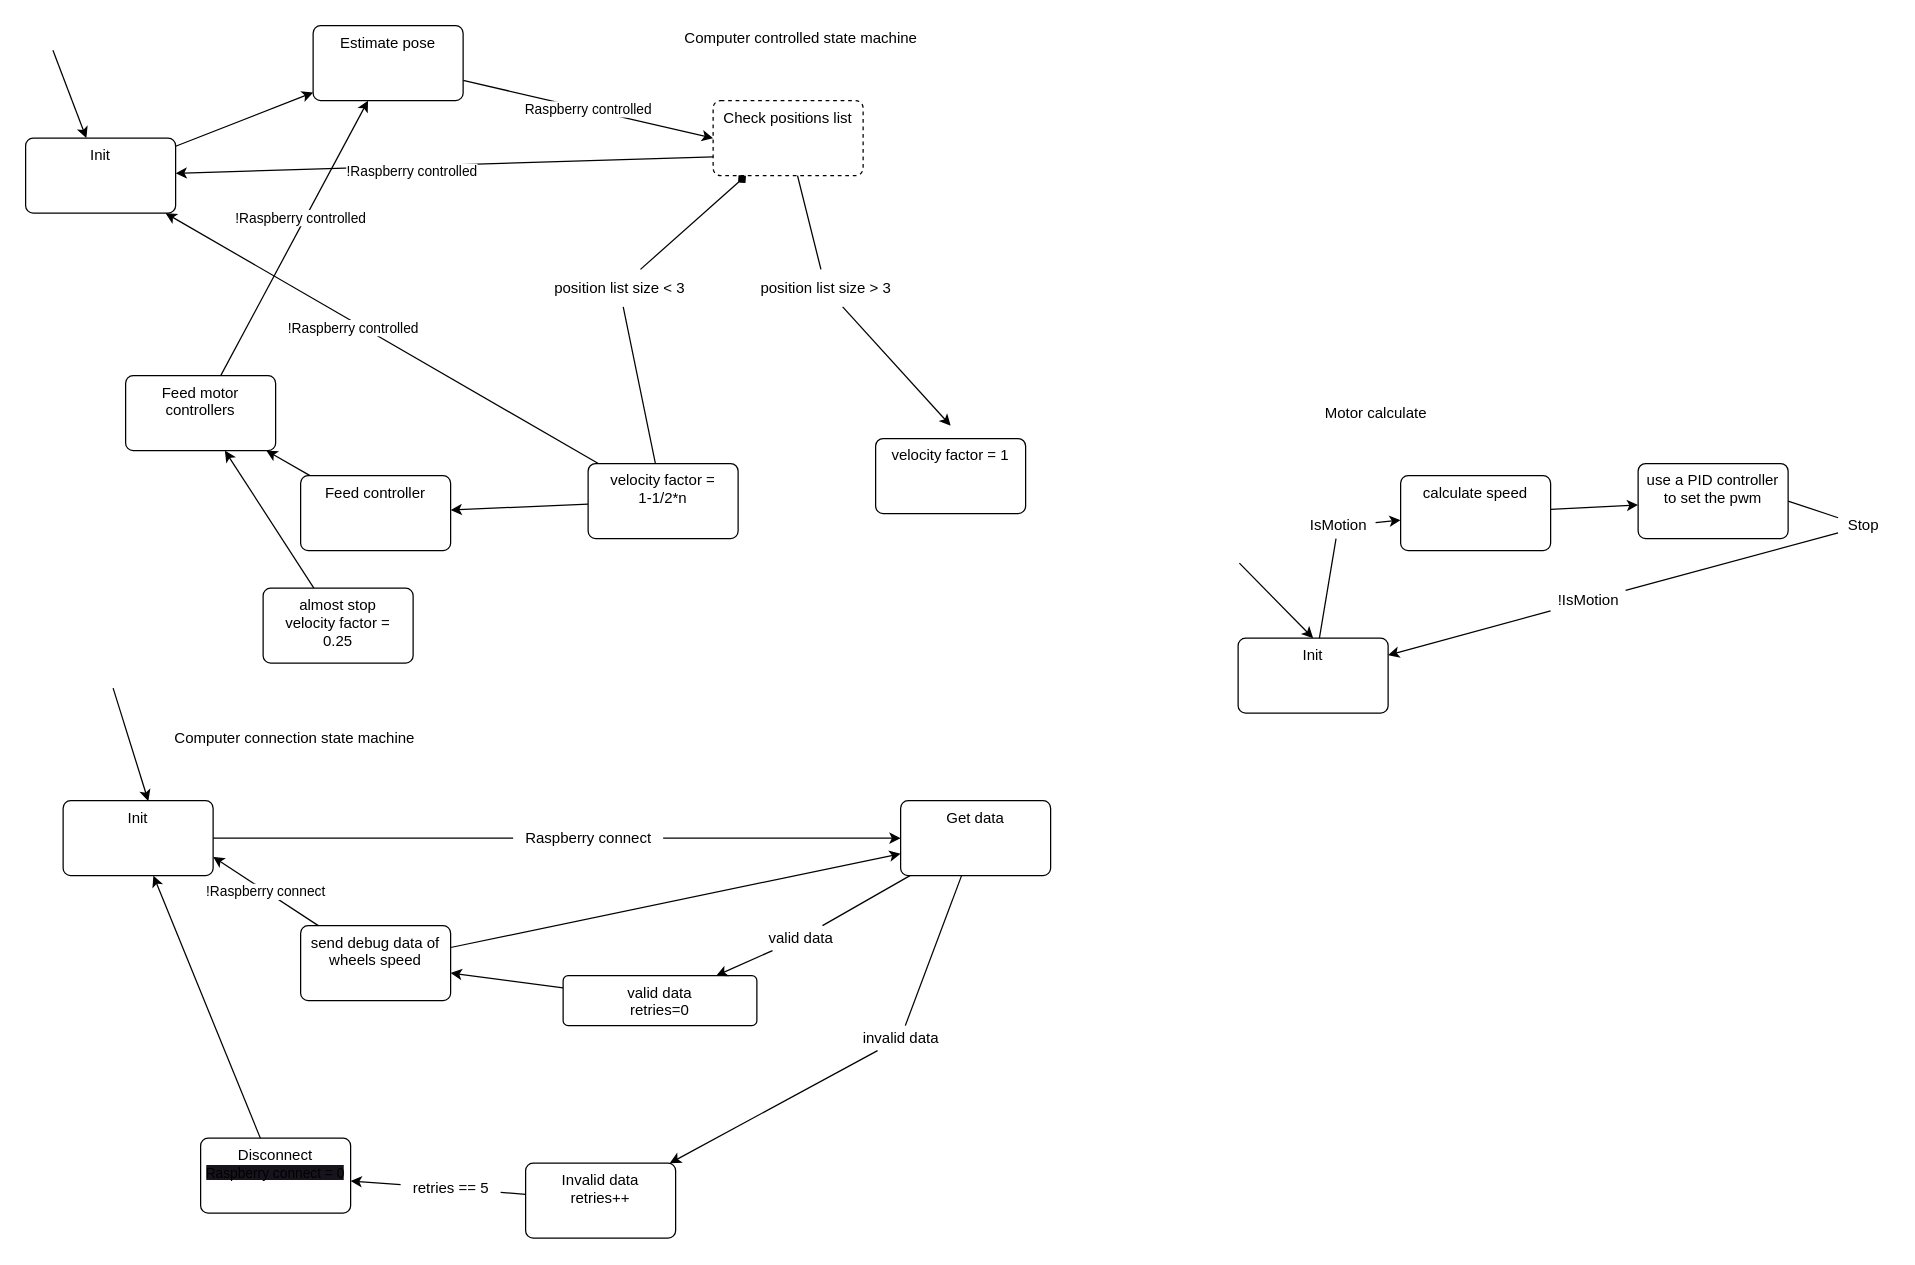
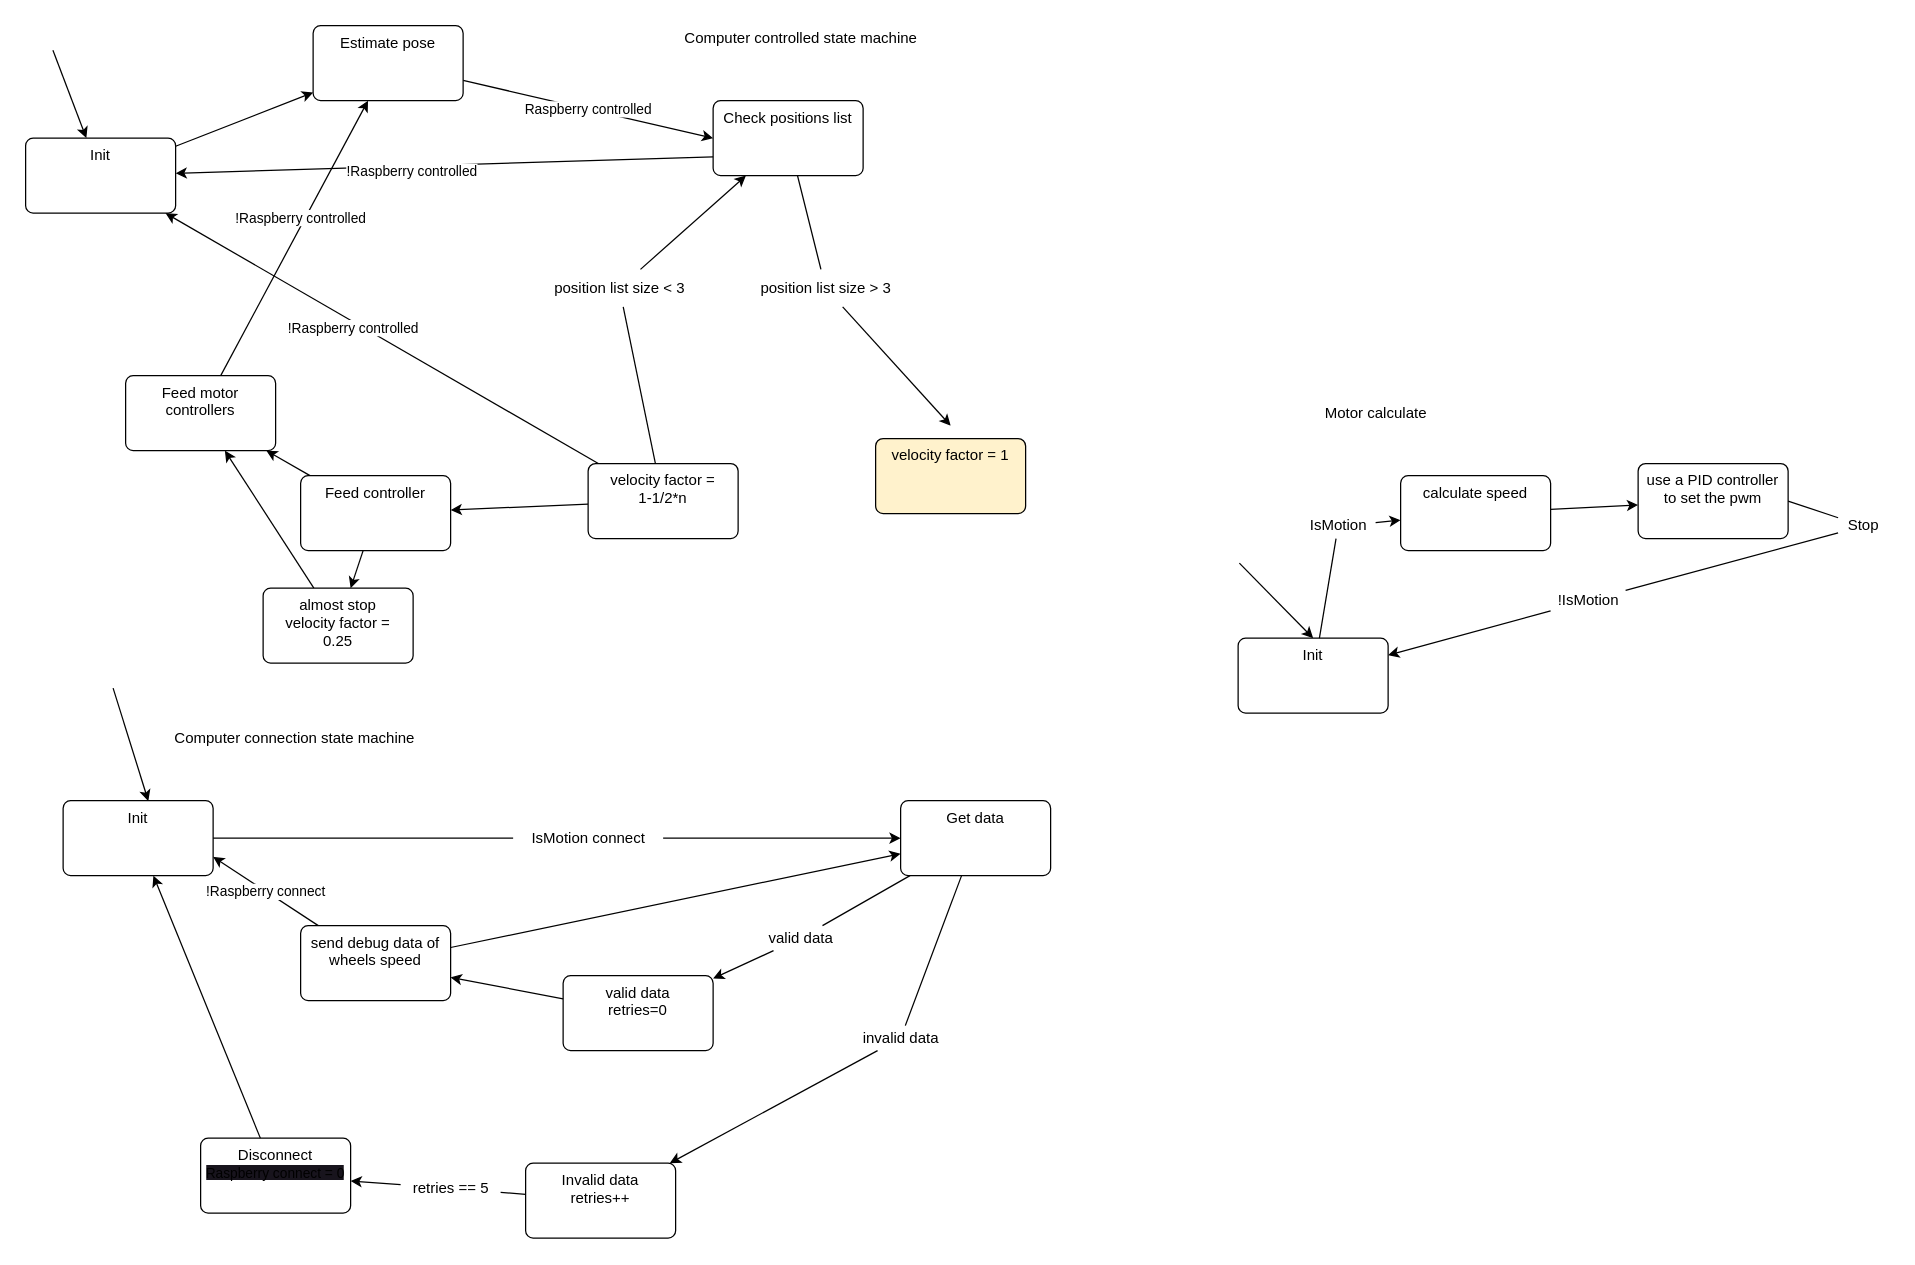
node "Check positions list": style dashed -> solid
edge "position list size < 3" -> "Check positions list": arrowhead diamond -> classic
node "velocity factor = 1": fillcolor #ffffff -> #fff2cc
edge "Feed controller" -> "almost stop velocity factor = 0.25": added
node "Raspberry connect": label "Raspberry connect" -> "IsMotion connect"
node "valid data retries=0": size 194x50 -> 150x75
